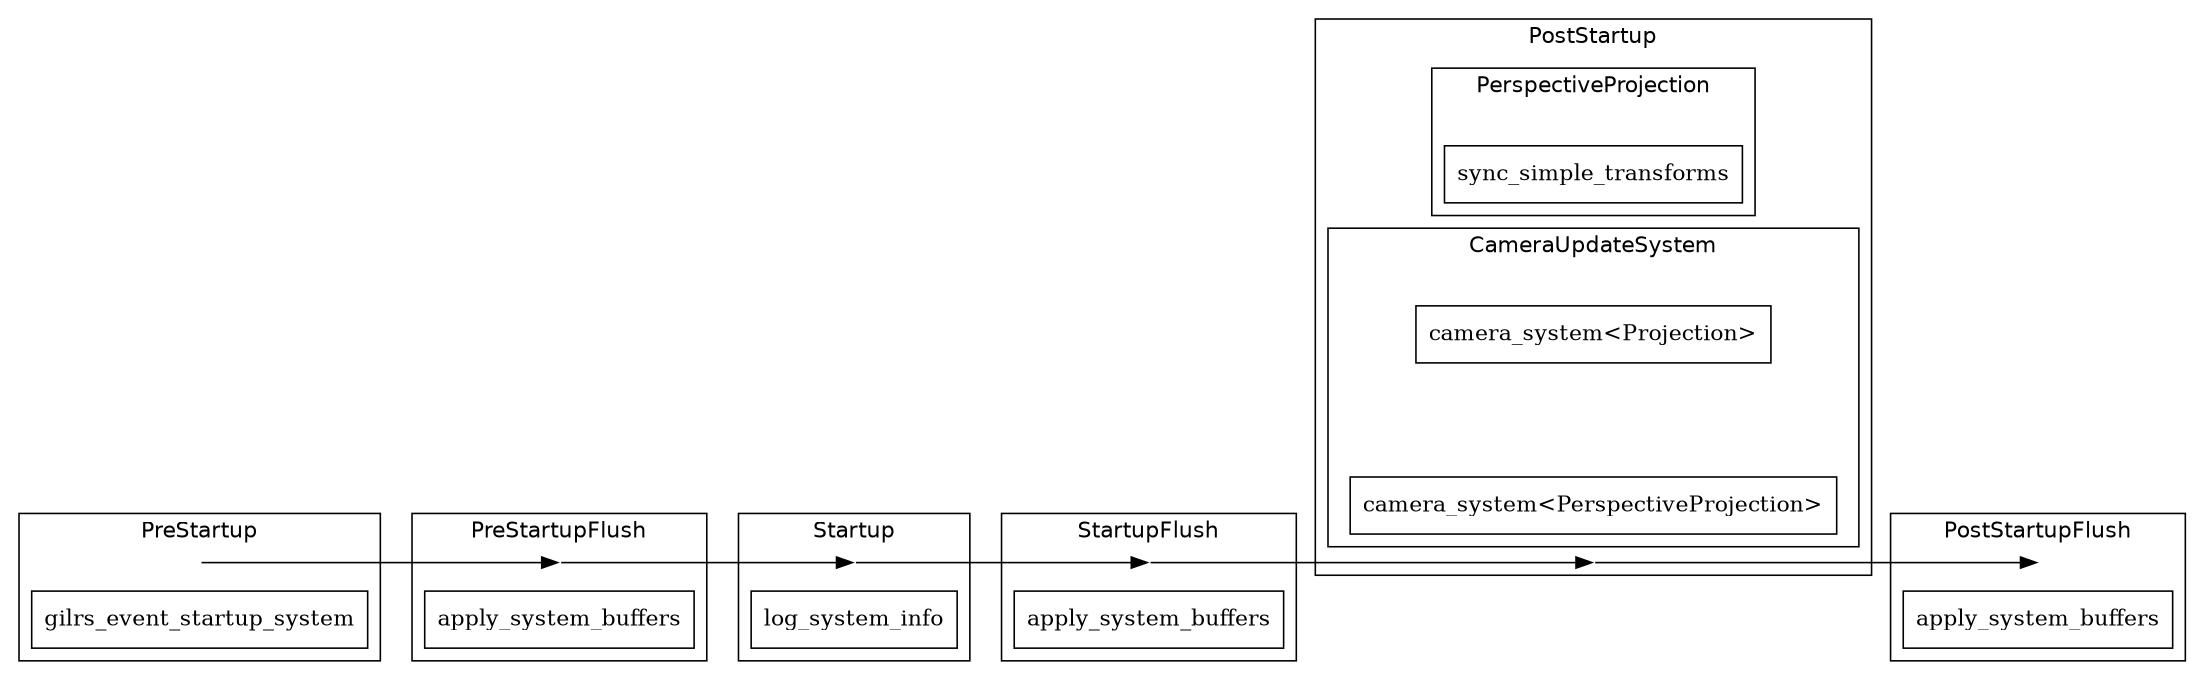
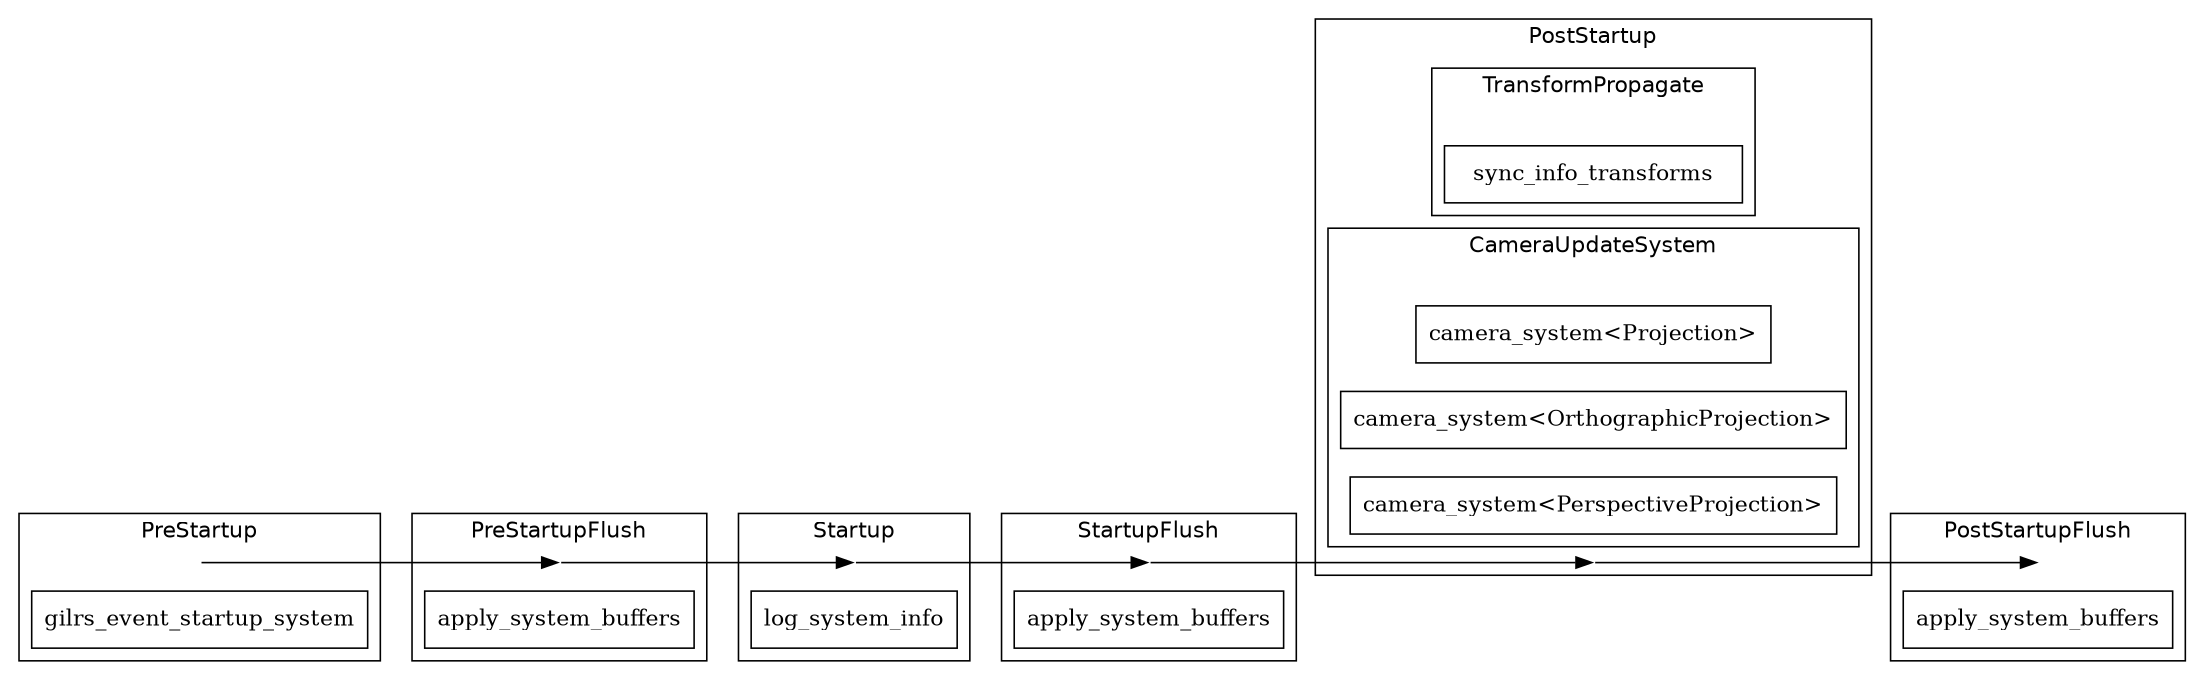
cluster "PerspectiveProjection": label "PerspectiveProjection" -> "TransformPropagate"
node "sync_simple_transforms": label "sync_simple_transforms" -> "sync_info_transforms"
node "camera_system<OrthographicProjection>": added
